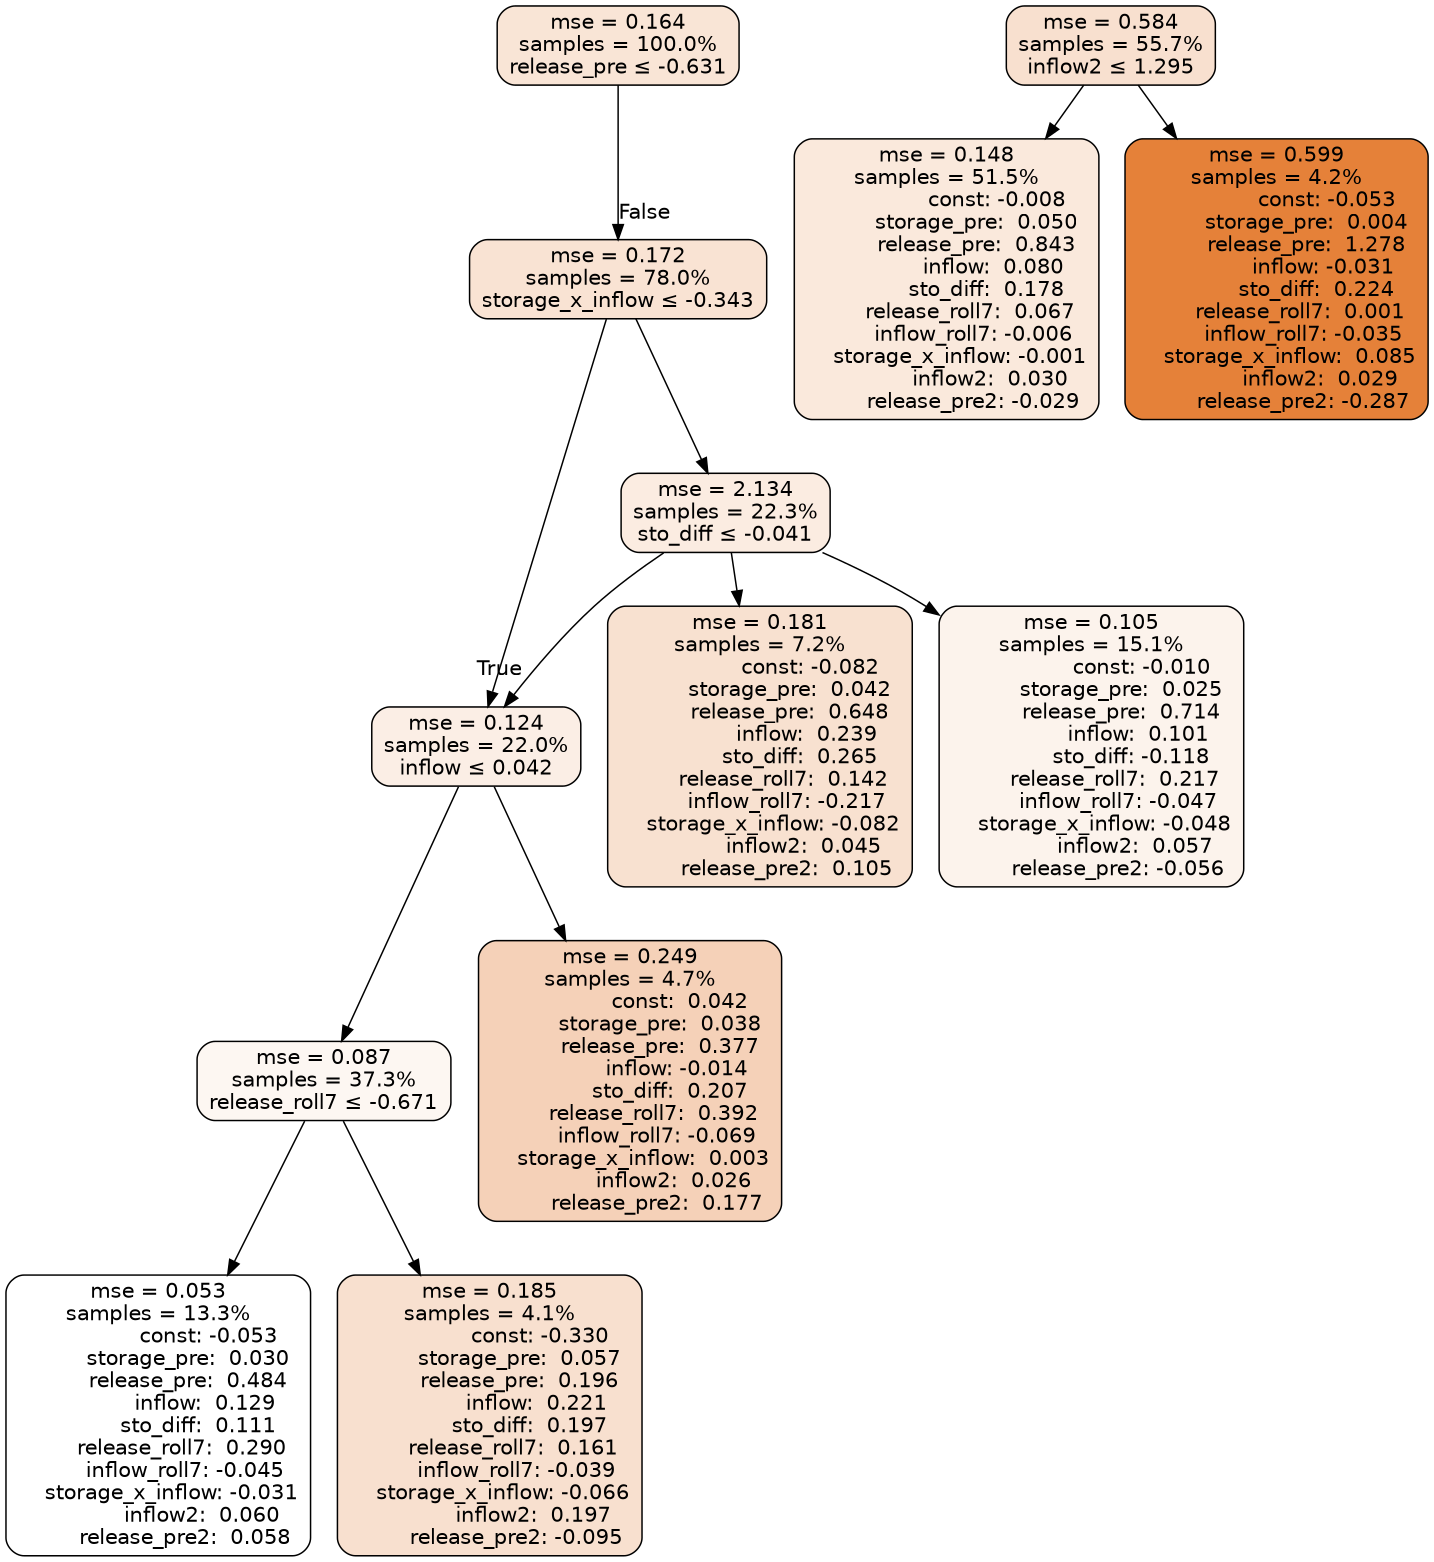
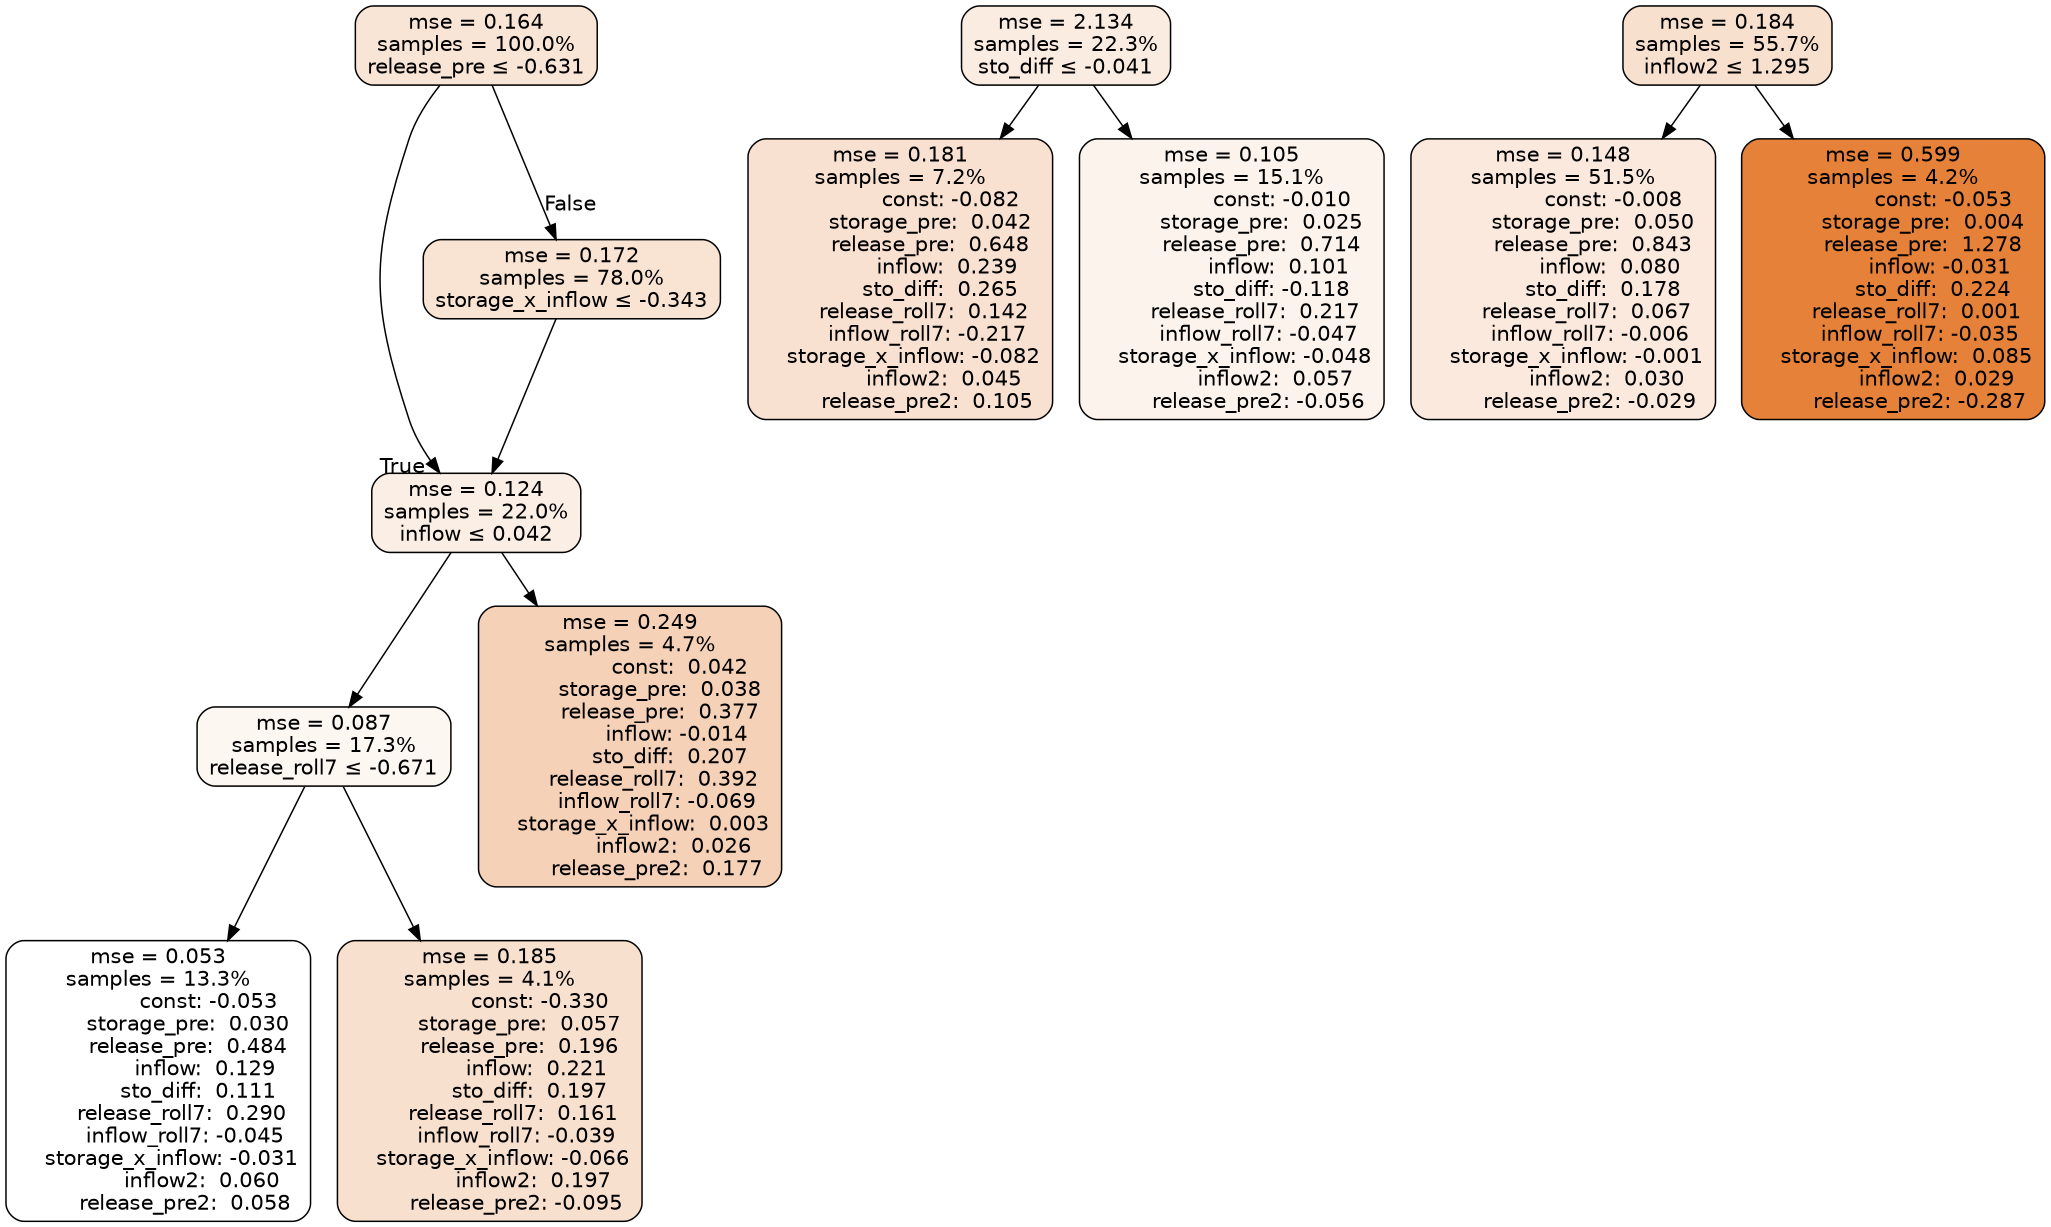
node "mse = 0.584 samples = 55.7% inflow2 ≤ 1.295": label "mse = 0.584 samples = 55.7% inflow2 ≤ 1.295" -> "mse = 0.184 samples = 55.7% inflow2 ≤ 1.295"
edge "mse = 0.172 samples = 78.0% storage_x_inflow ≤ -0.343" -> "mse = 2.134 samples = 22.3% sto_diff ≤ -0.041": removed
edge "mse = 2.134 samples = 22.3% sto_diff ≤ -0.041" -> "mse = 0.124 samples = 22.0% inflow ≤ 0.042": now "mse = 0.164 samples = 100.0% release_pre ≤ -0.631" -> "mse = 0.124 samples = 22.0% inflow ≤ 0.042"
node "mse = 0.087 samples = 37.3% release_roll7 ≤ -0.671": label "mse = 0.087 samples = 37.3% release_roll7 ≤ -0.671" -> "mse = 0.087 samples = 17.3% release_roll7 ≤ -0.671"
